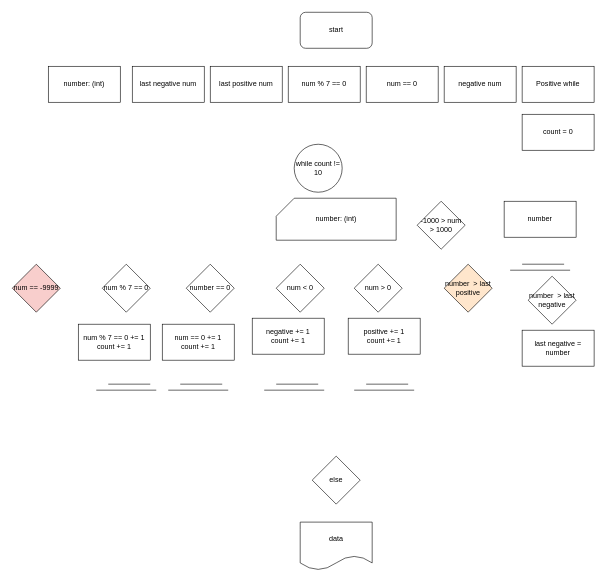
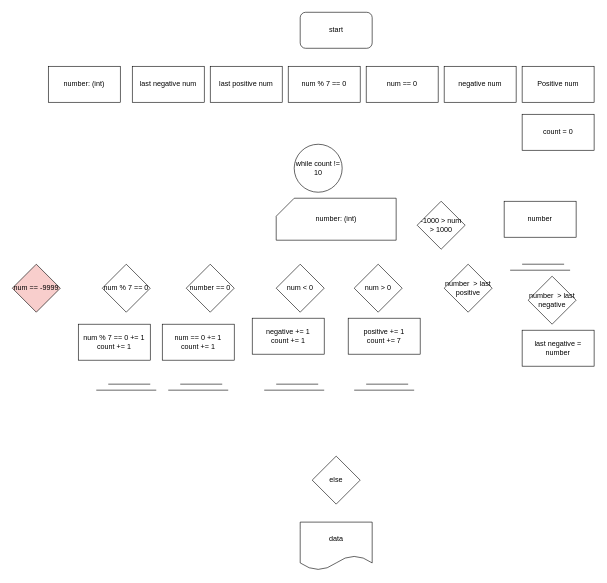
node "Positive while": label "Positive while" -> "Positive num"
node "number > last positive": fillcolor #ffe6cc -> #ffffff
node "positive += 1 count += 1": label "positive += 1 count += 1" -> "positive += 1 count += 7"
